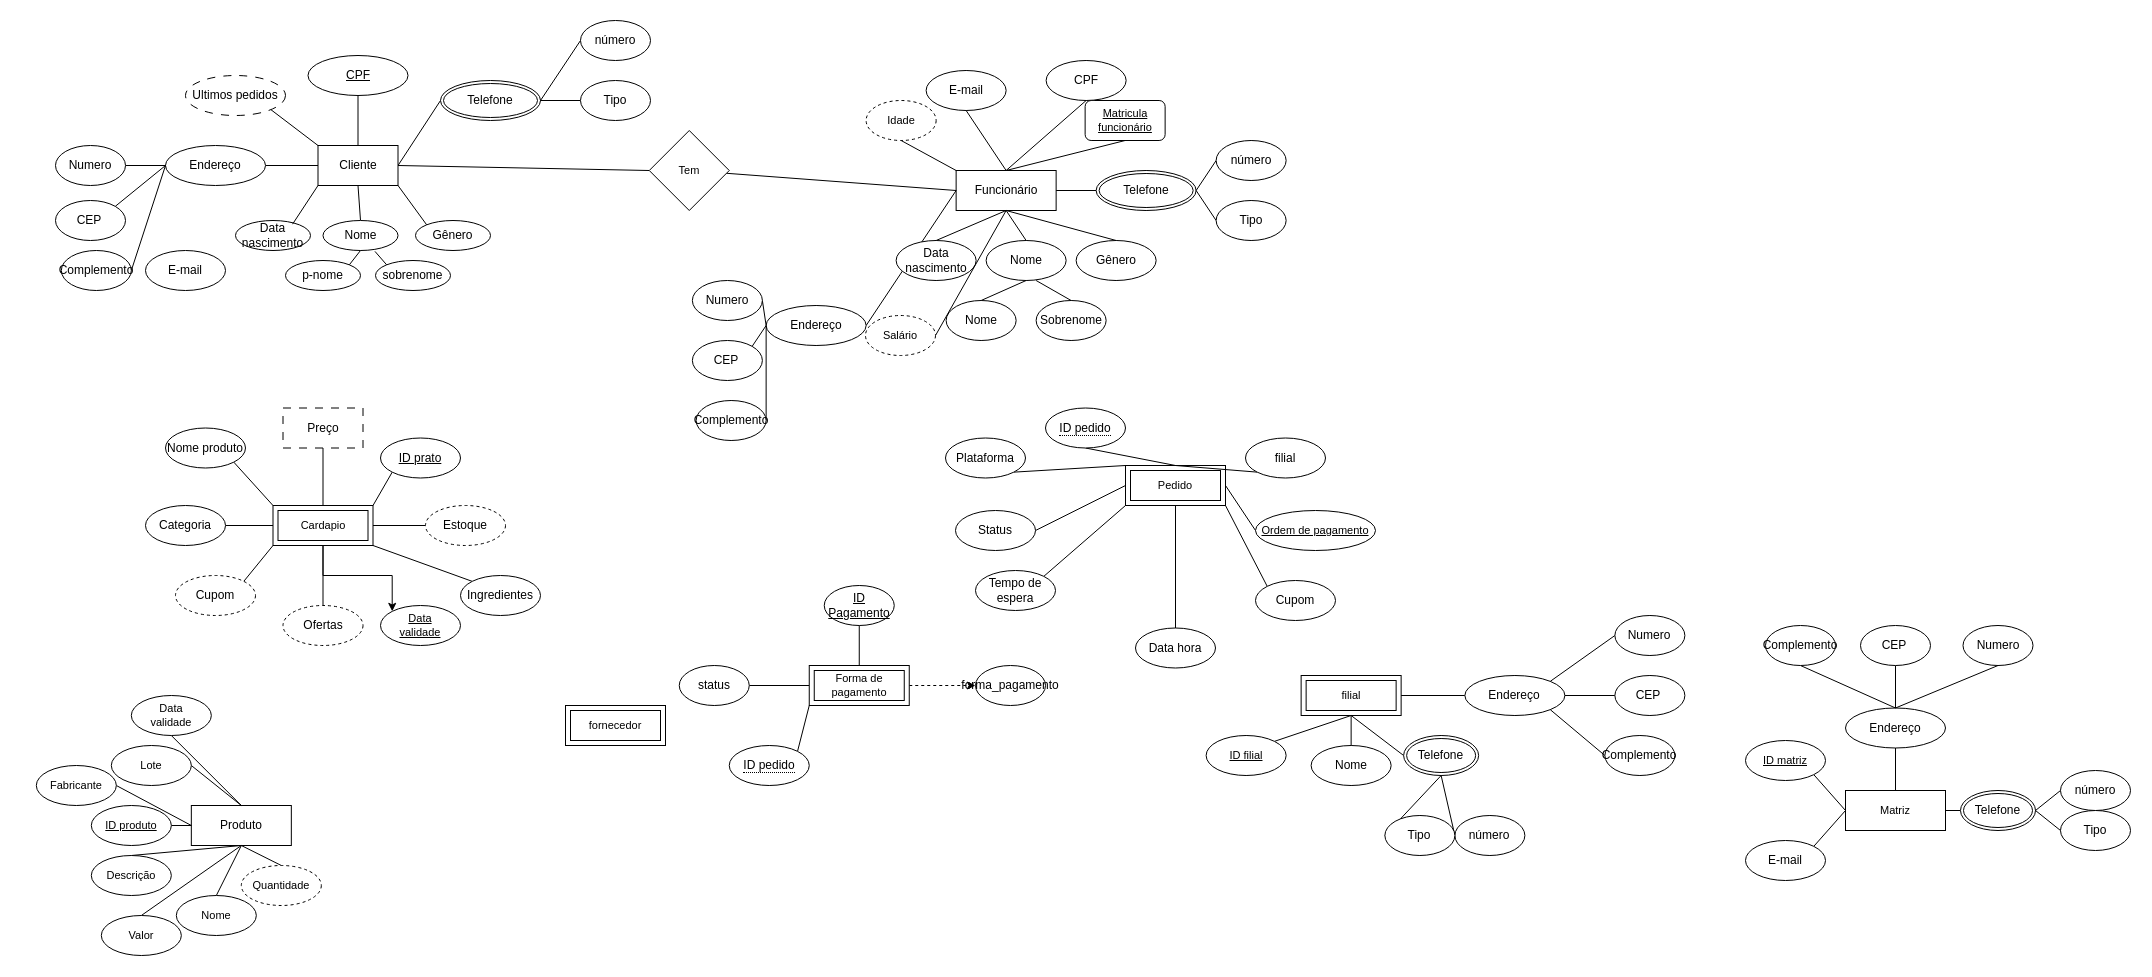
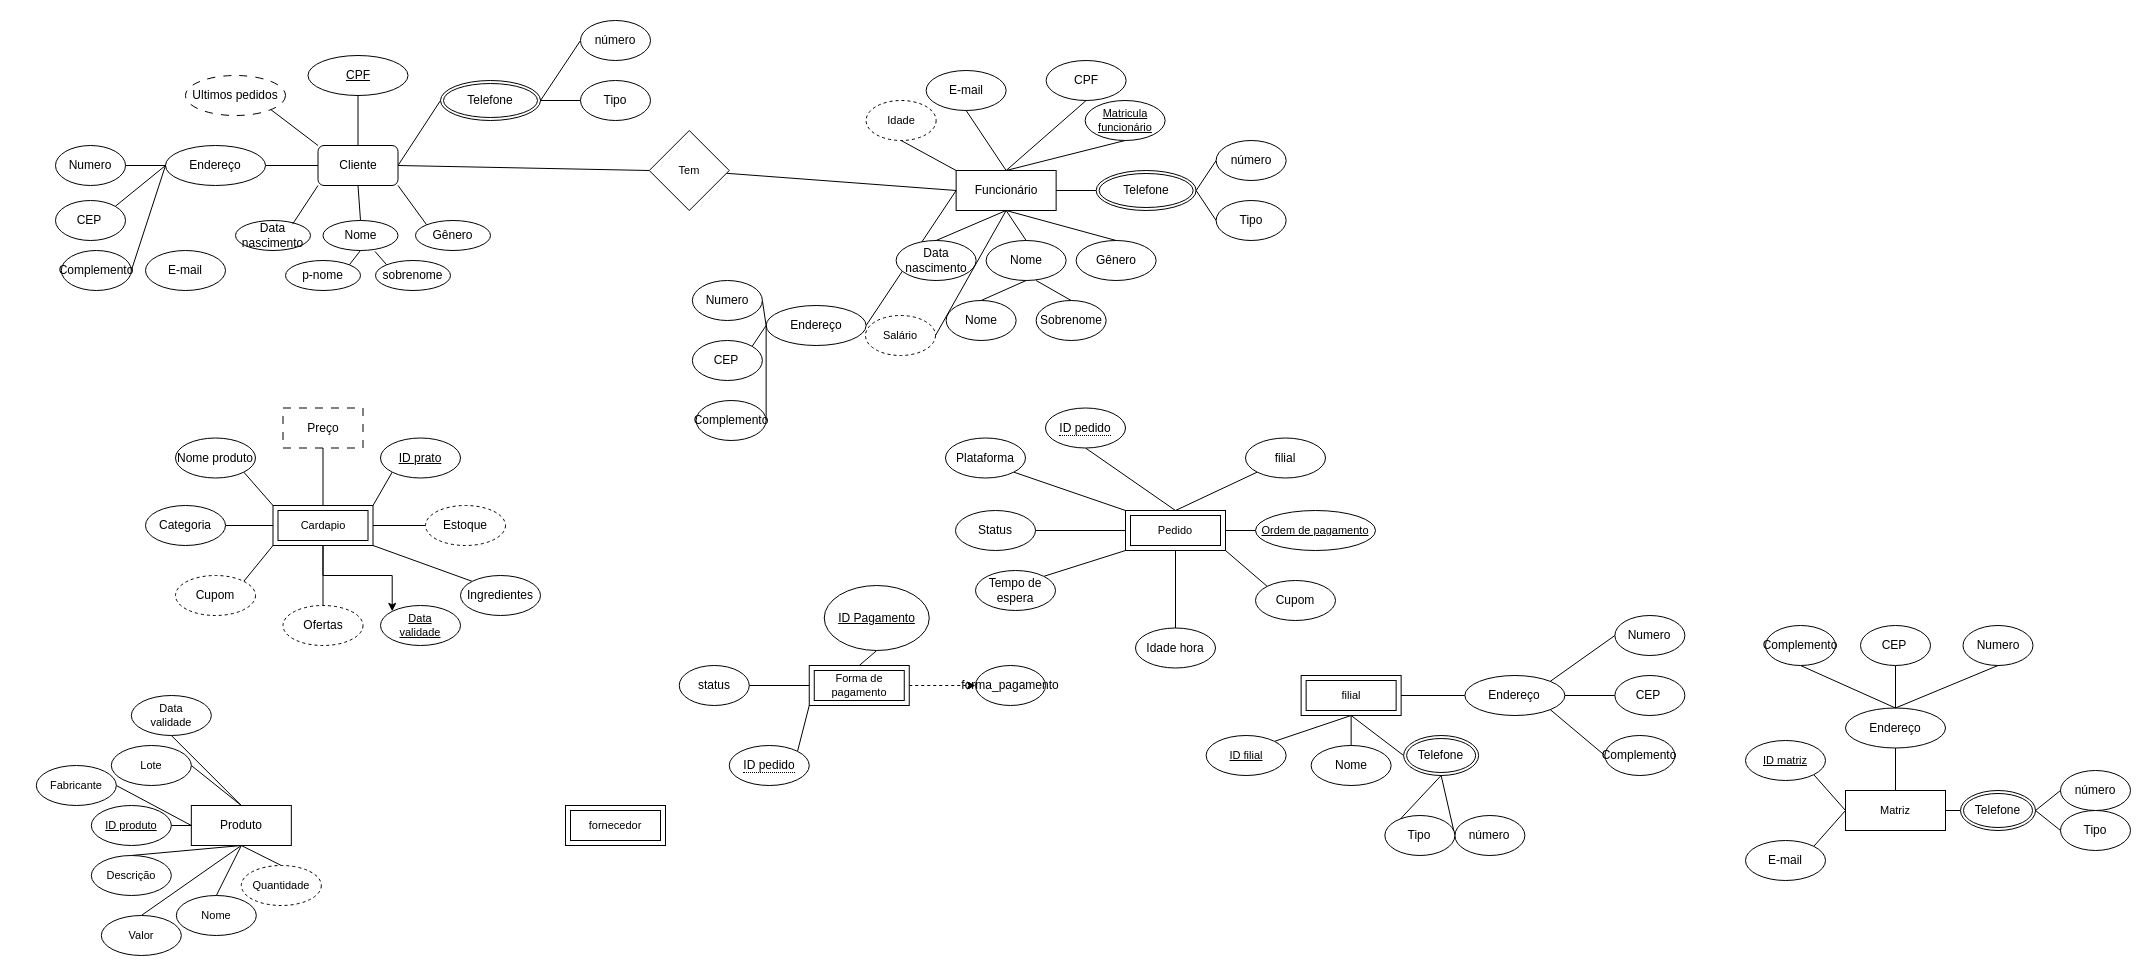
node "Matricula funcionário": shape rounded rectangle -> ellipse
node "Cliente": shape rectangle -> rounded rectangle
node "Nome produto": moved (206, 448) -> (216, 458)
node "Pedido": moved (1176, 486) -> (1176, 531)
node "ID Pagamento": size 70x40 -> 105x65
node "Data hora": label "Data hora" -> "Idade hora"
node "fornecedor": moved (616, 726) -> (616, 826)
